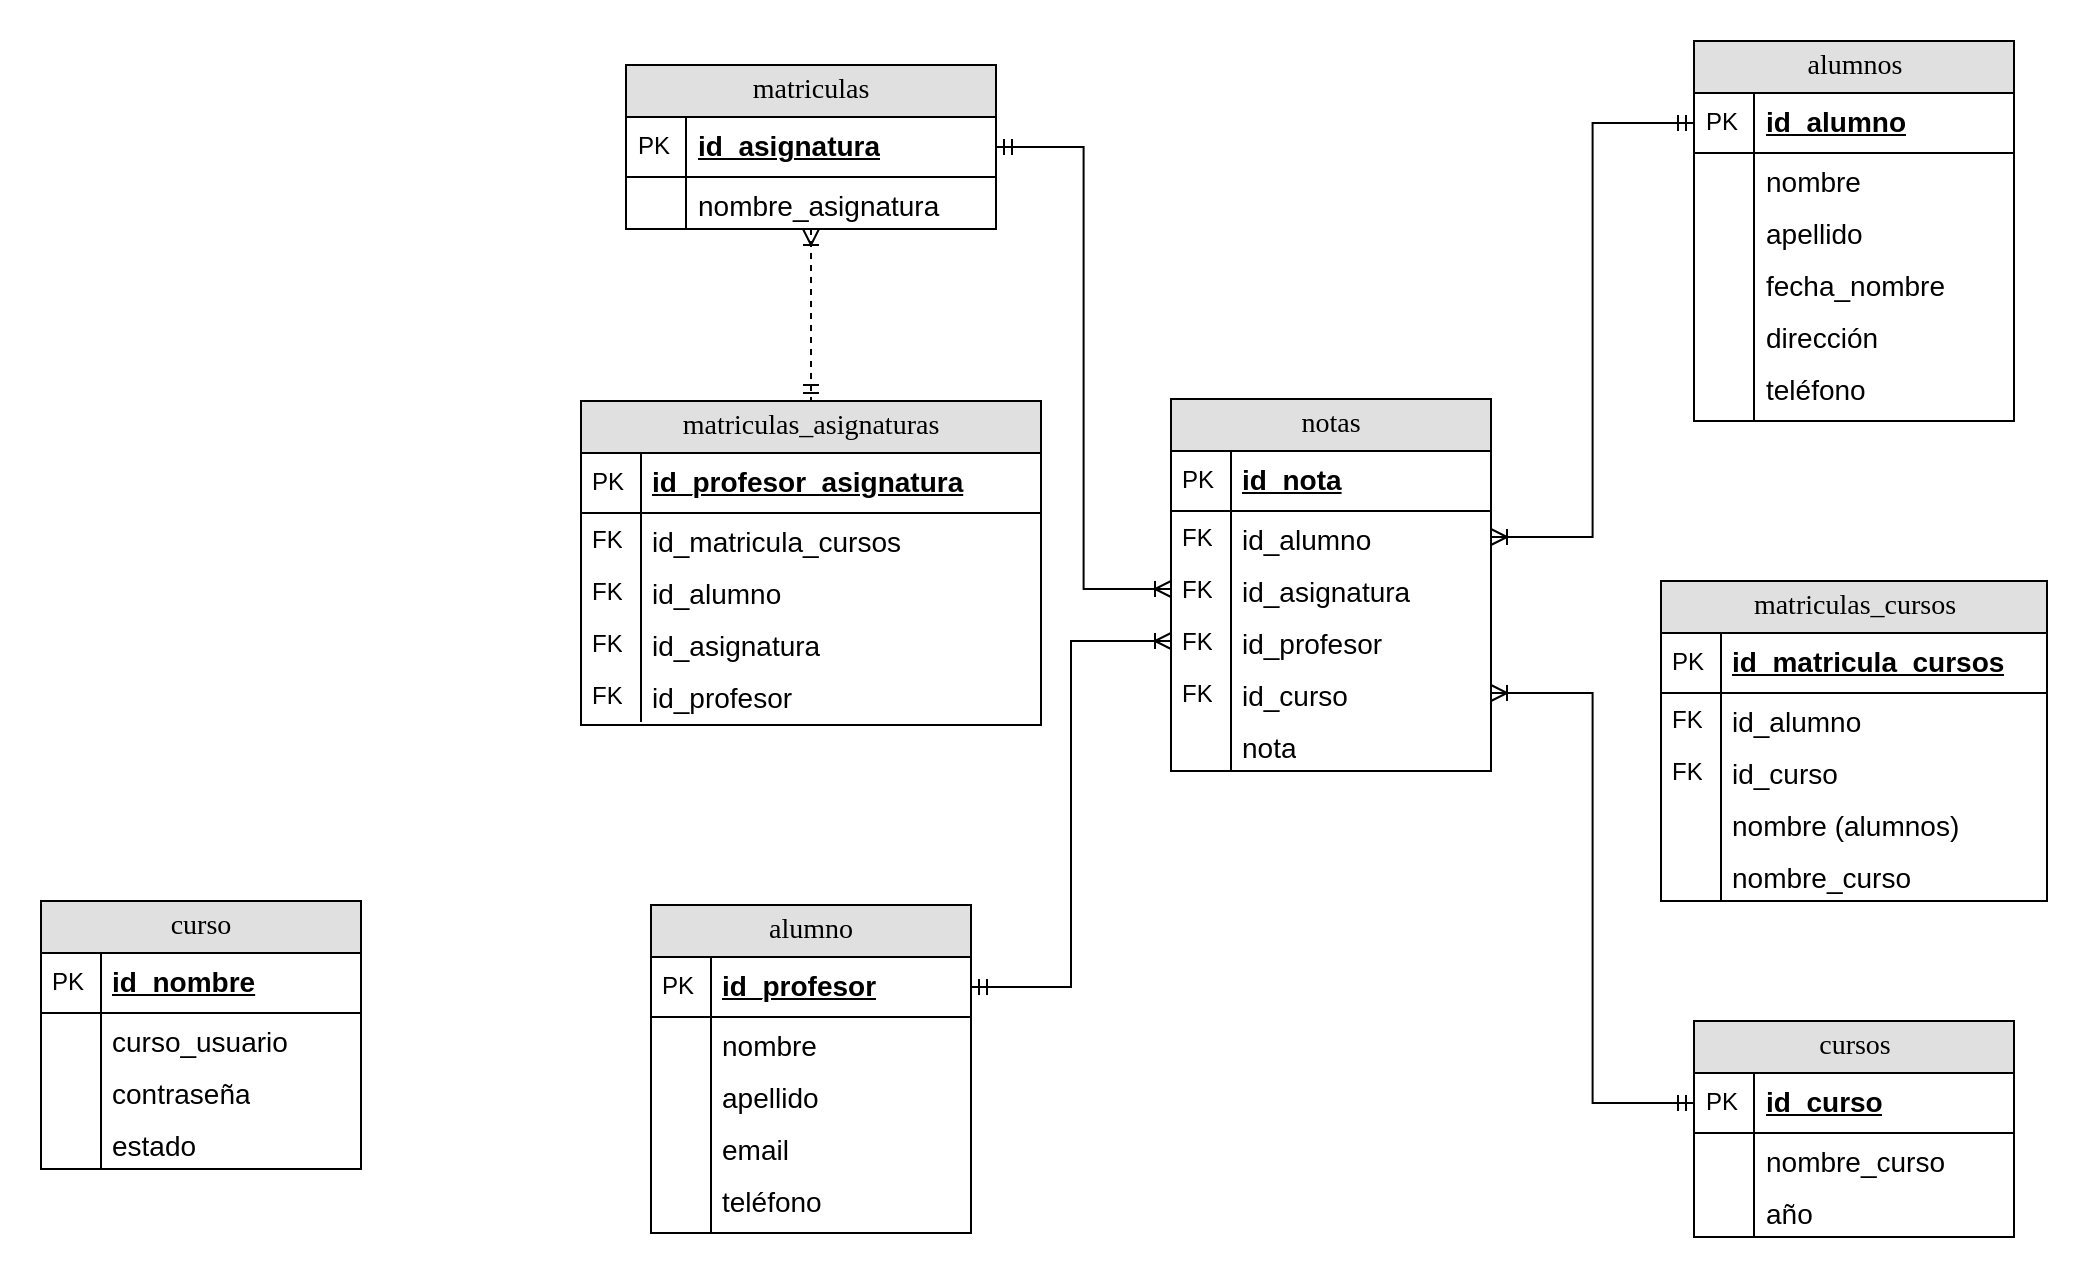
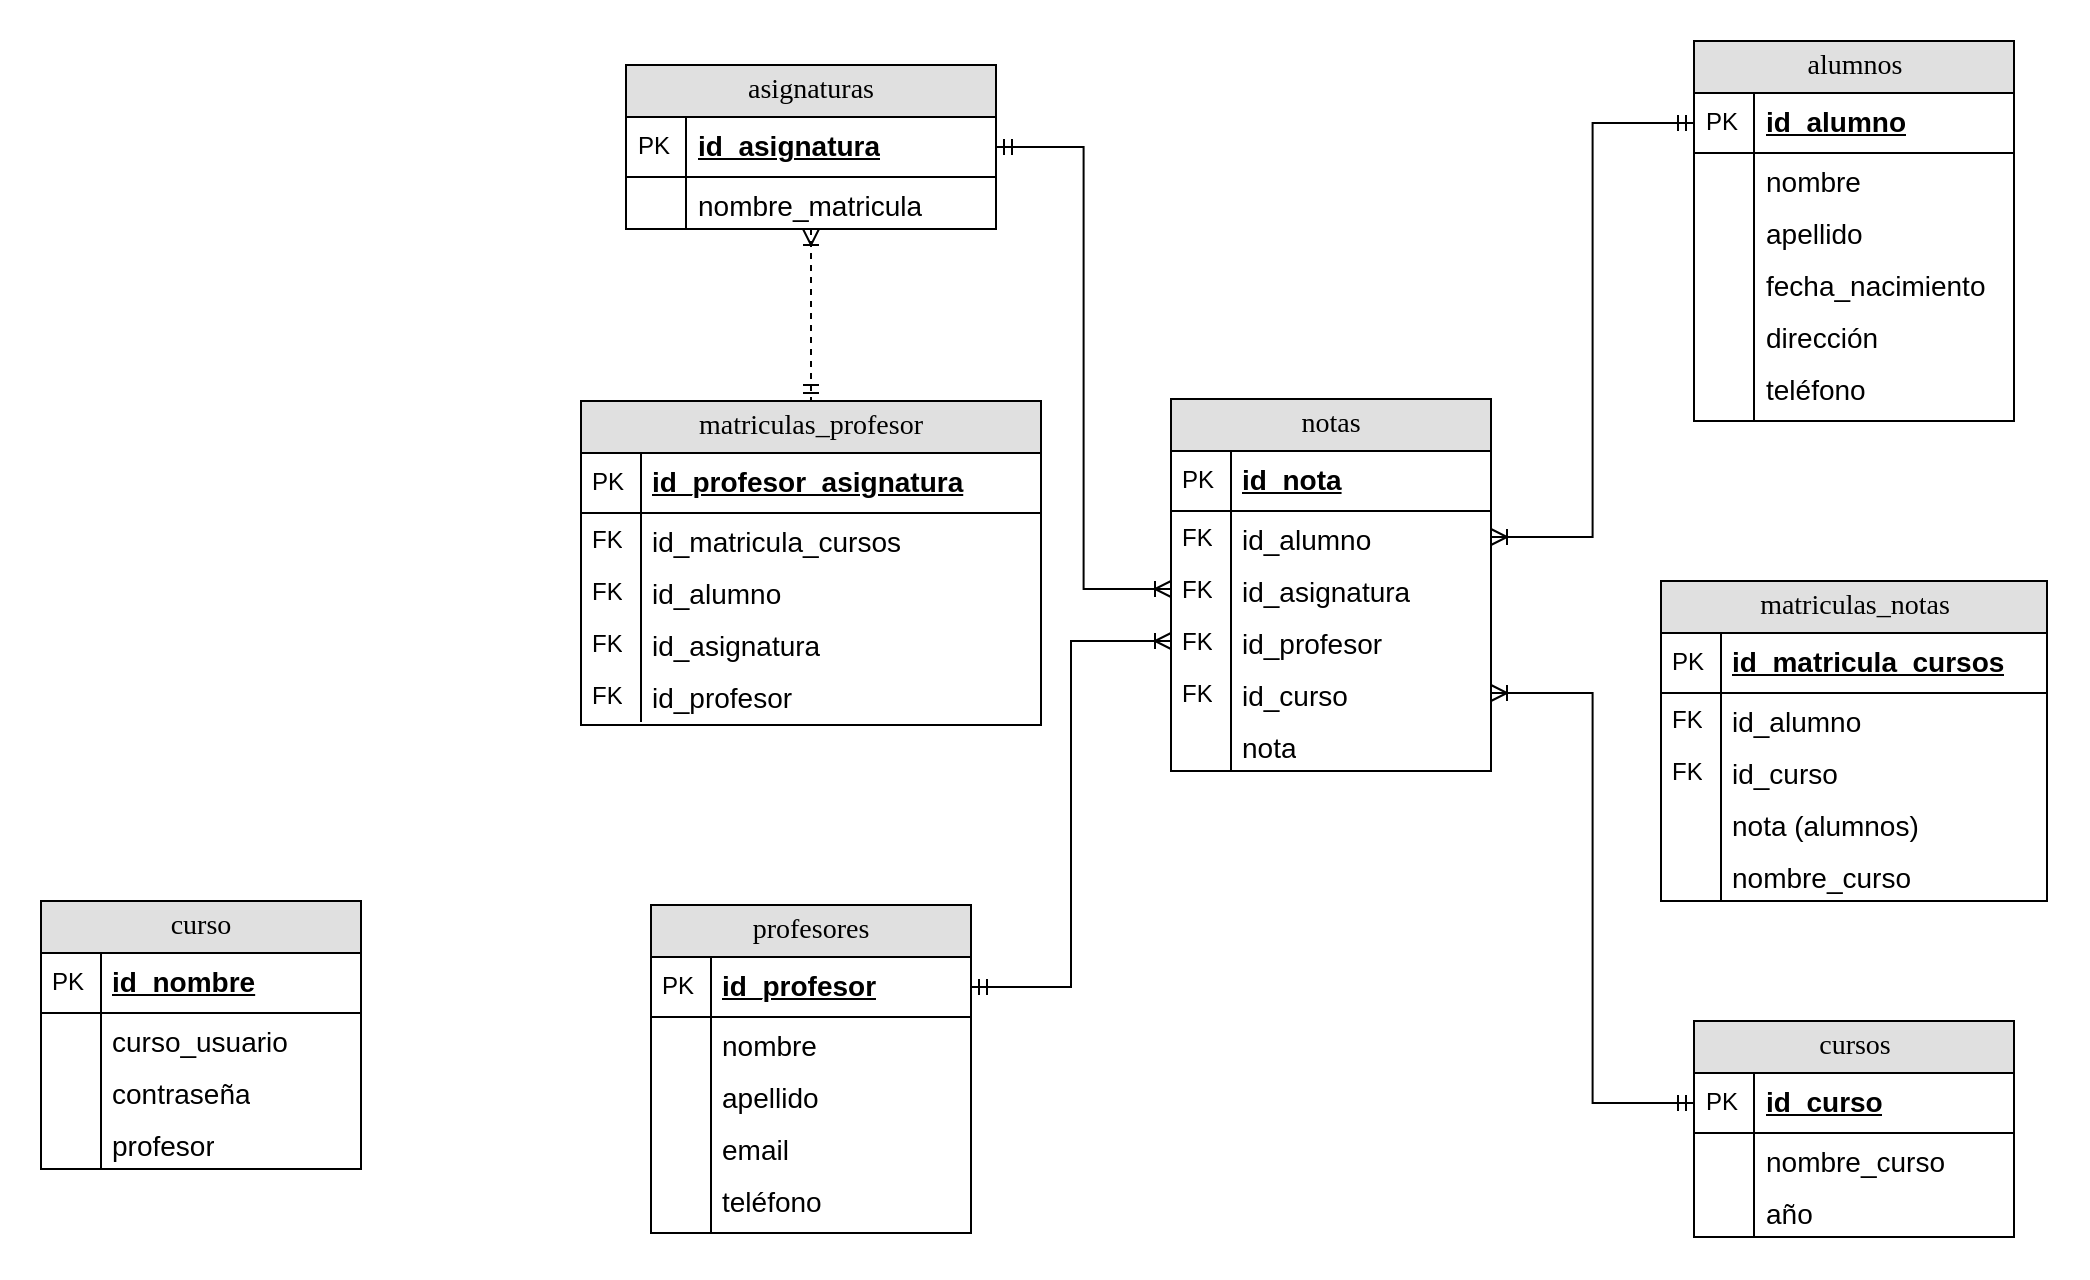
node "matriculas": label "matriculas" -> "asignaturas"
node "nombre_asignatura": label "nombre_asignatura" -> "nombre_matricula"
node "fecha_nombre": label "fecha_nombre" -> "fecha_nacimiento"
node "matriculas_asignaturas": label "matriculas_asignaturas" -> "matriculas_profesor"
node "matriculas_cursos": label "matriculas_cursos" -> "matriculas_notas"
node "nombre (alumnos)": label "nombre (alumnos)" -> "nota (alumnos)"
node "alumno": label "alumno" -> "profesores"
node "estado": label "estado" -> "profesor"
